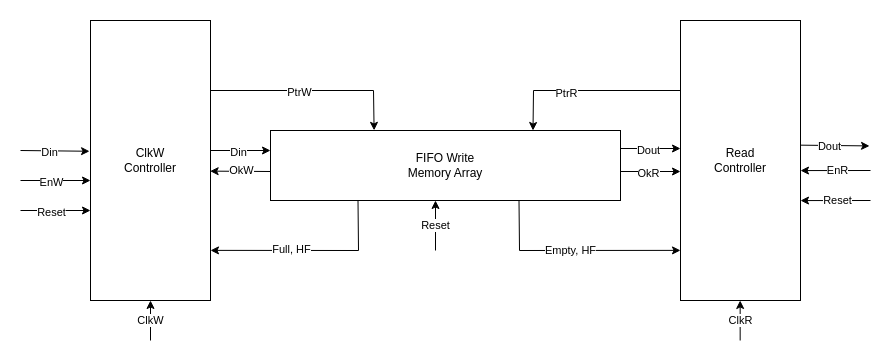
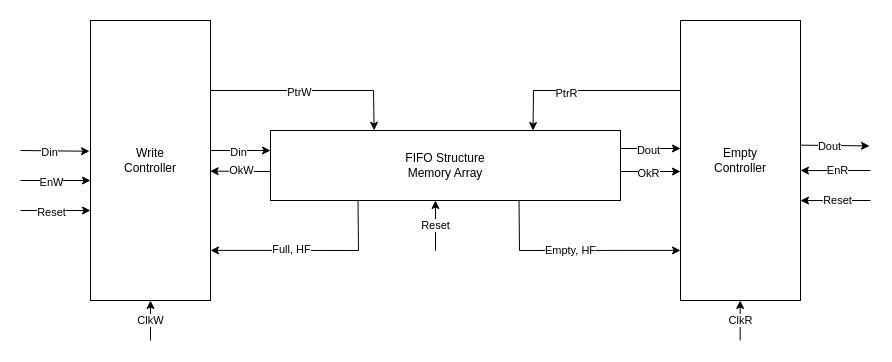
node "ClkW Controller": label "ClkW Controller" -> "Write Controller"
node "Read Controller": label "Read Controller" -> "Empty Controller"
node "FIFO Write Memory Array": label "FIFO Write Memory Array" -> "FIFO Structure Memory Array"
